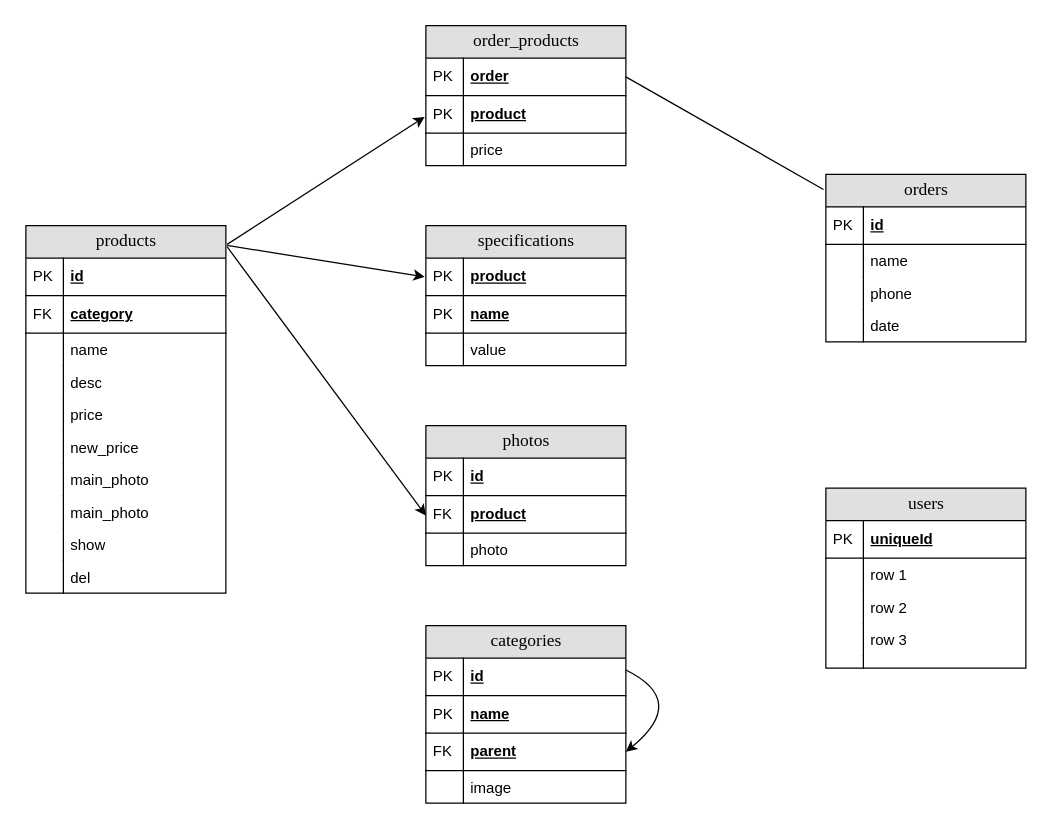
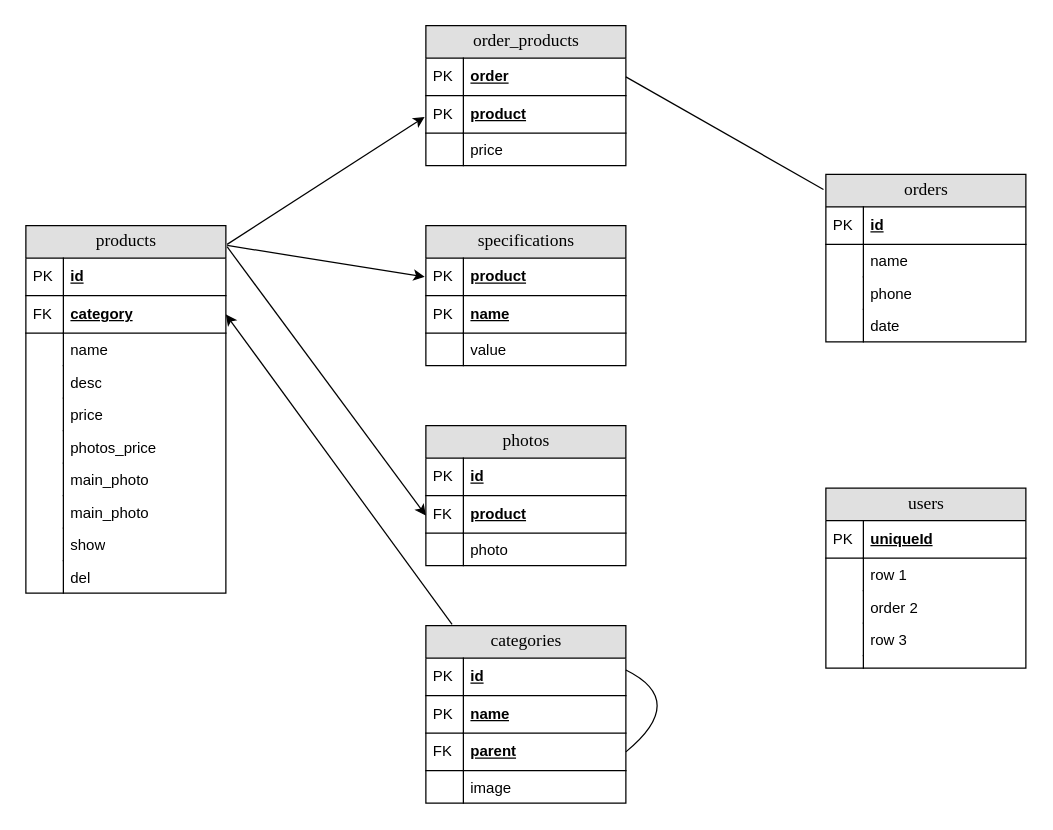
node "new_price": label "new_price" -> "photos_price"
edge "categories" -> "category": added
node "row 2": label "row 2" -> "order 2"
edge "categories" -> "parent": arrowhead classic -> none
